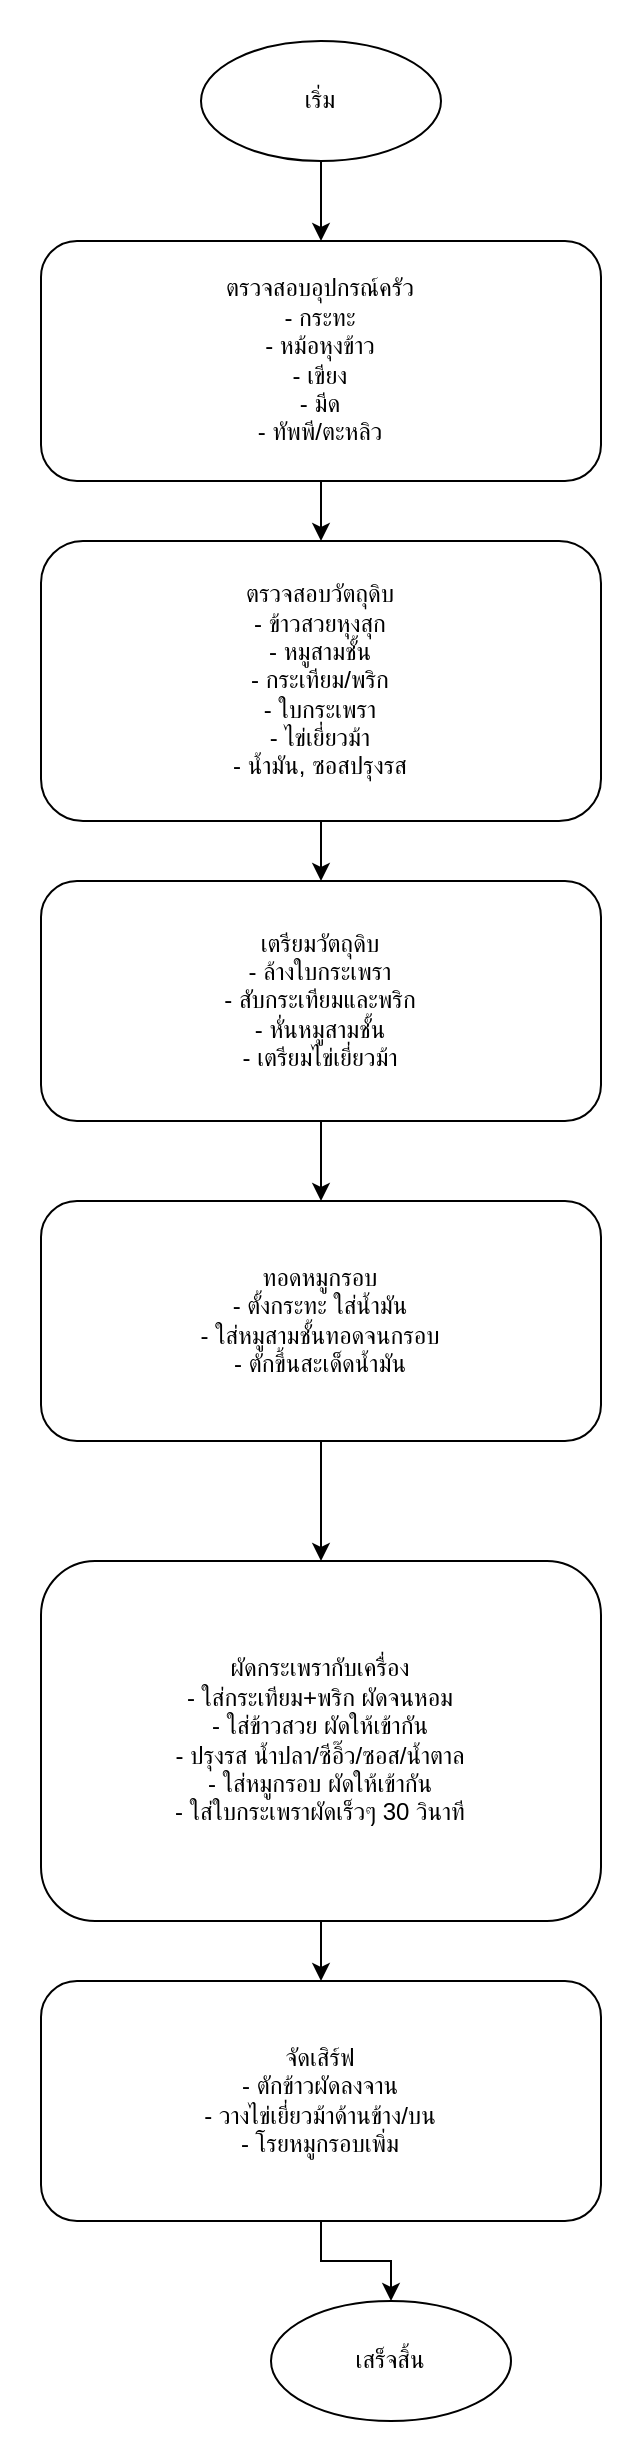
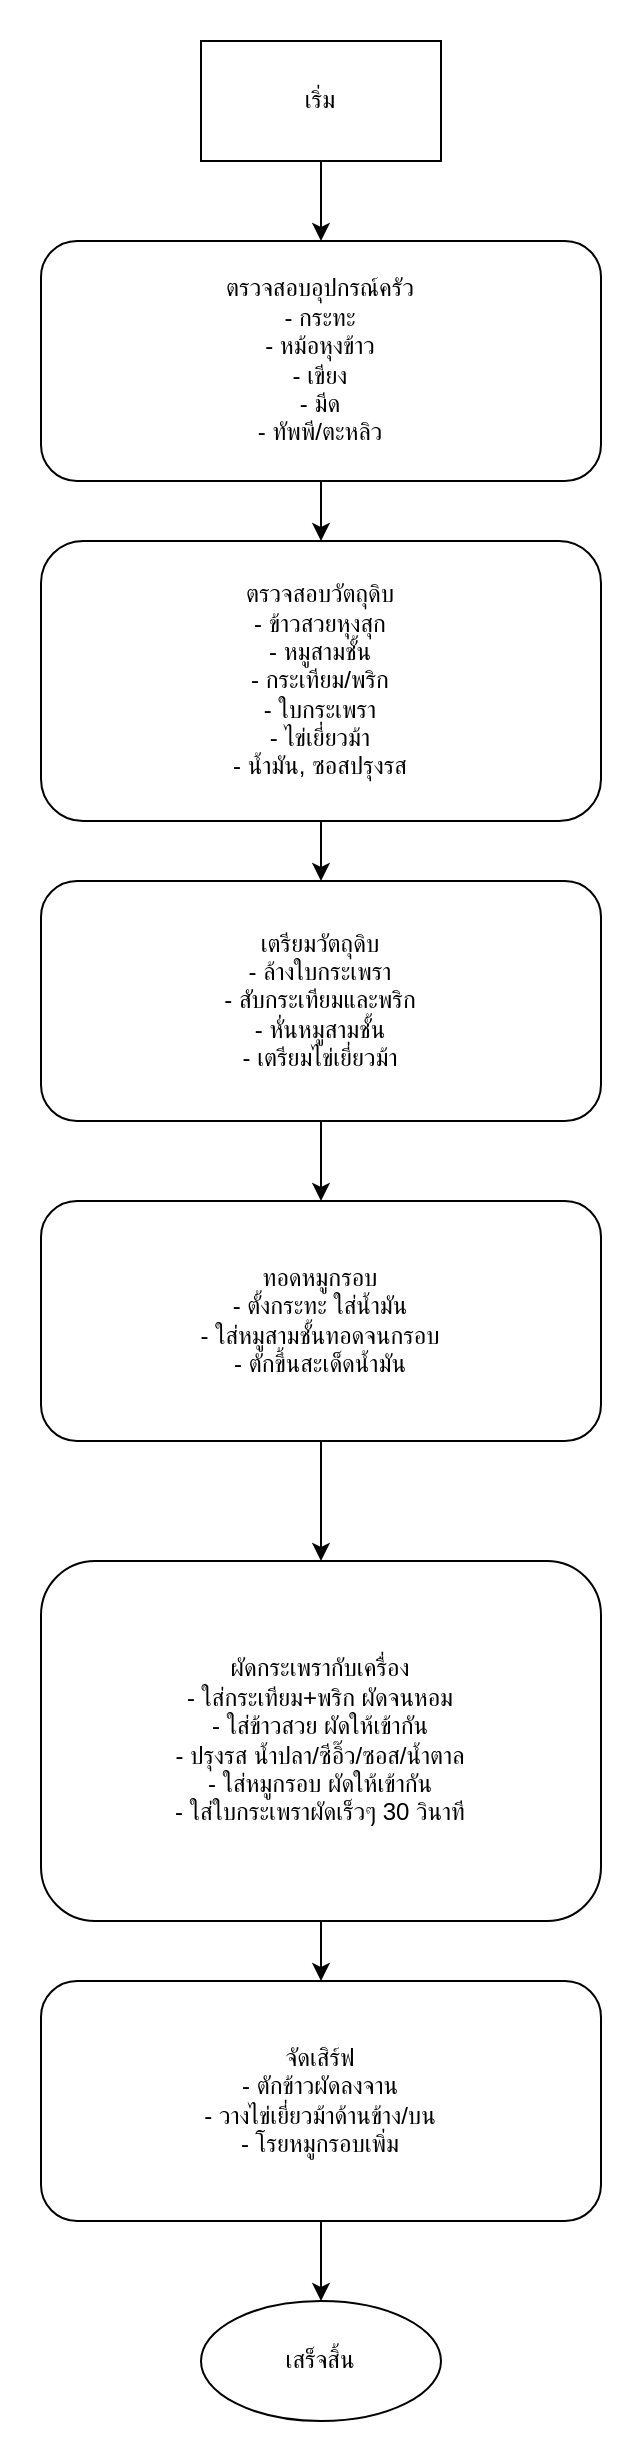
node "เริ่ม": shape ellipse -> rectangle
node "เสร็จสิ้น": moved (391, 2361) -> (321, 2361)
